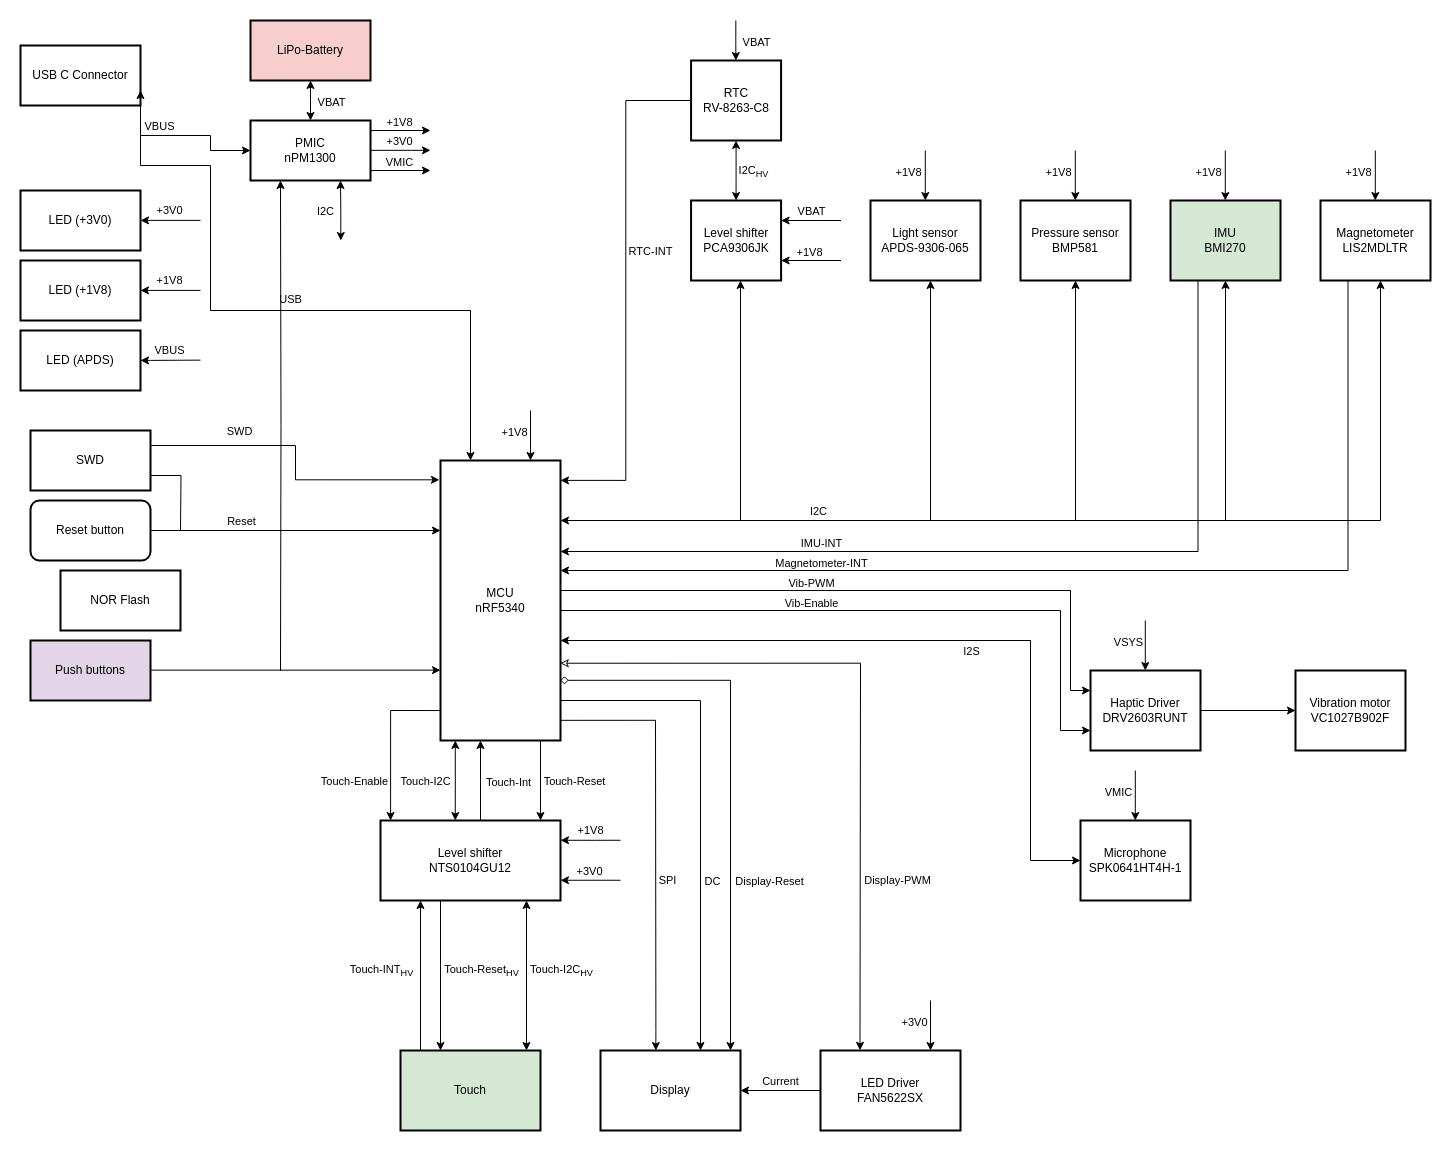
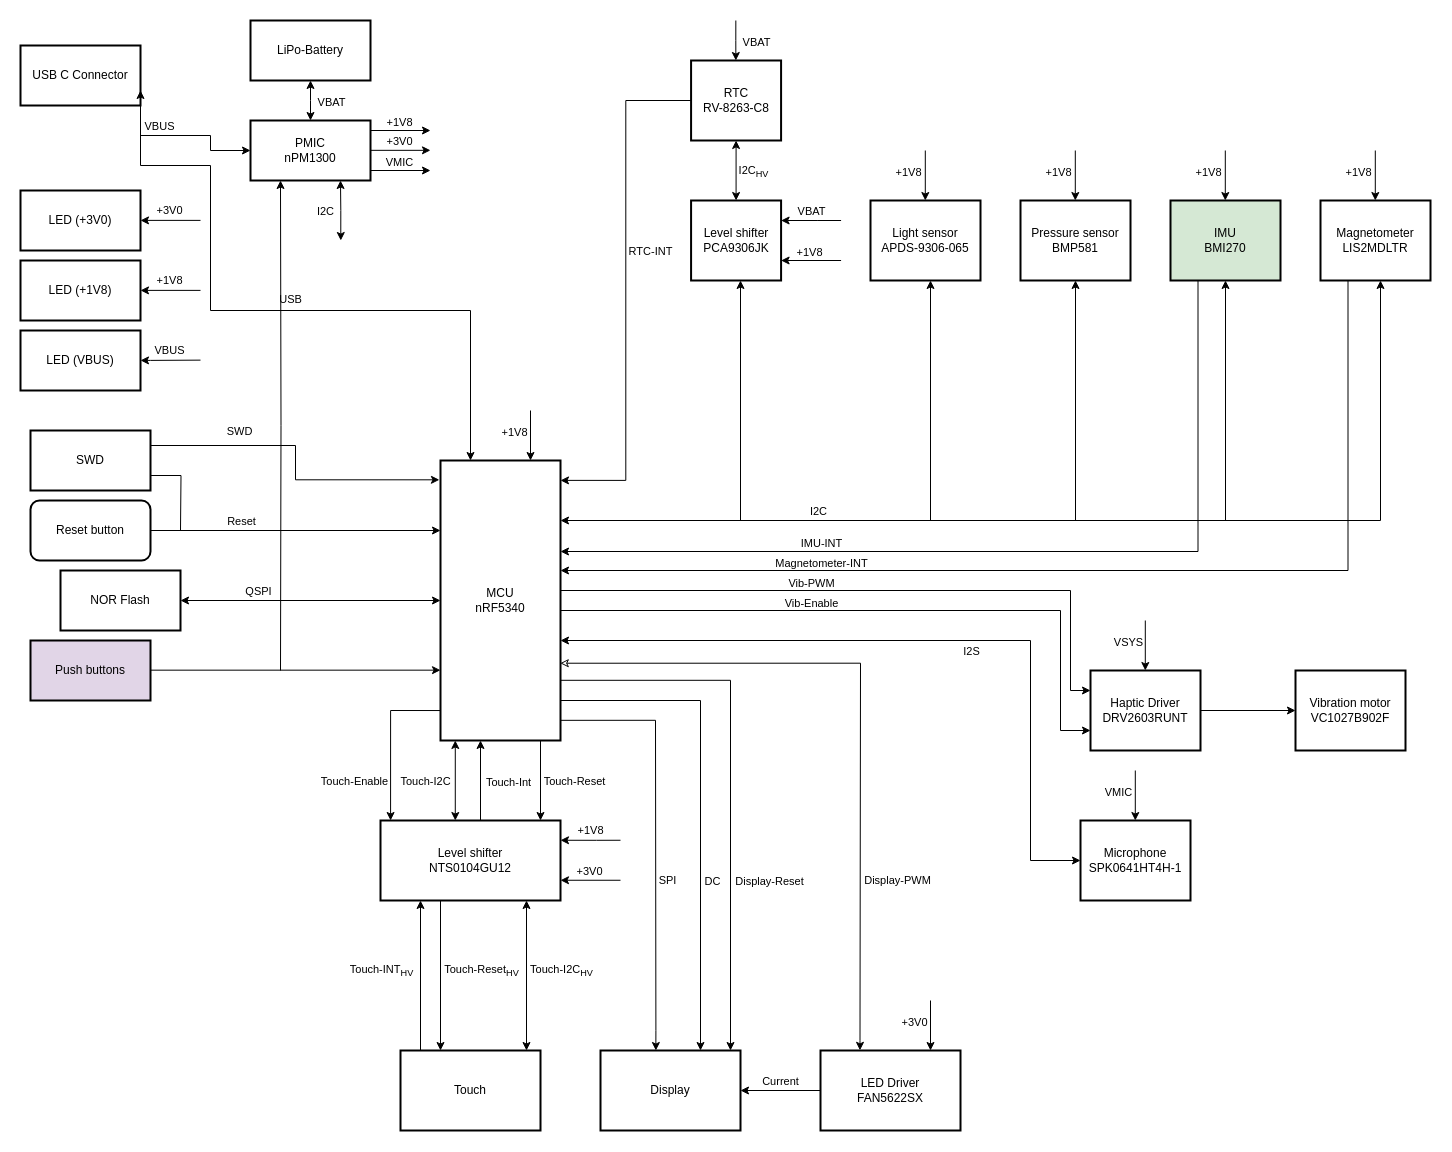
node "LiPo-Battery": fillcolor #f8cecc -> #ffffff
node "LED (APDS)": label "LED (APDS)" -> "LED (VBUS)"
edge "NOR Flash" -- "MCU nRF5340": added, label "QSPI"
edge "MCU nRF5340" -- "Display": arrowhead diamond -> none
node "Touch": fillcolor #d5e8d4 -> #ffffff
